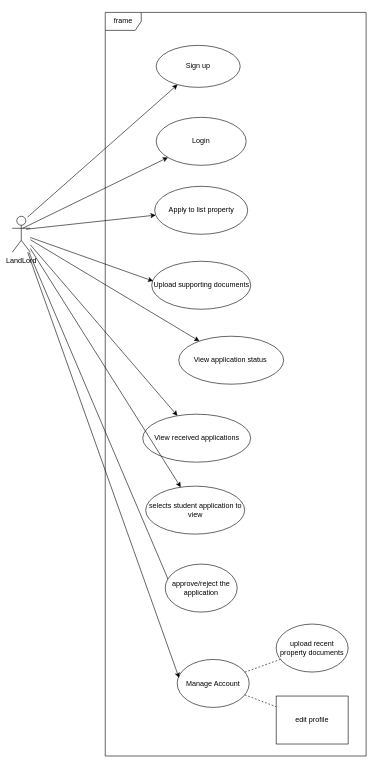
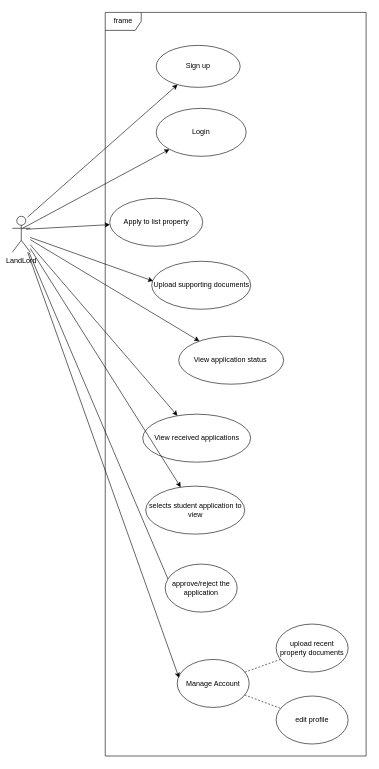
node "Login": moved (201, 141) -> (201, 132)
node "Apply to list property": moved (201, 210) -> (156, 222)
node "edit profile": shape rectangle -> ellipse
